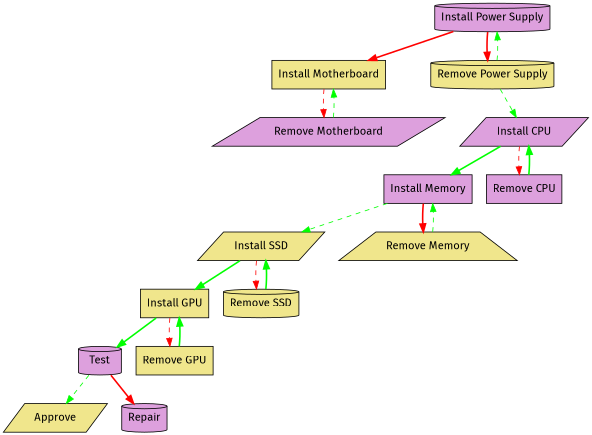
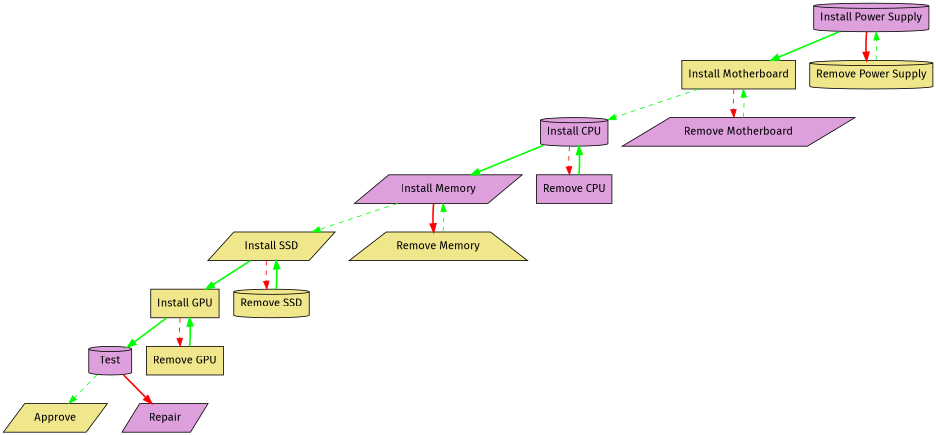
edge "Install Power Supply" -> "Install Motherboard": color red -> green
edge "Remove Power Supply" -> "Install CPU": now "Install Motherboard" -> "Install CPU"
node "Install CPU": shape parallelogram -> cylinder
node "Install Memory": shape box -> parallelogram
node "Repair": shape cylinder -> parallelogram
